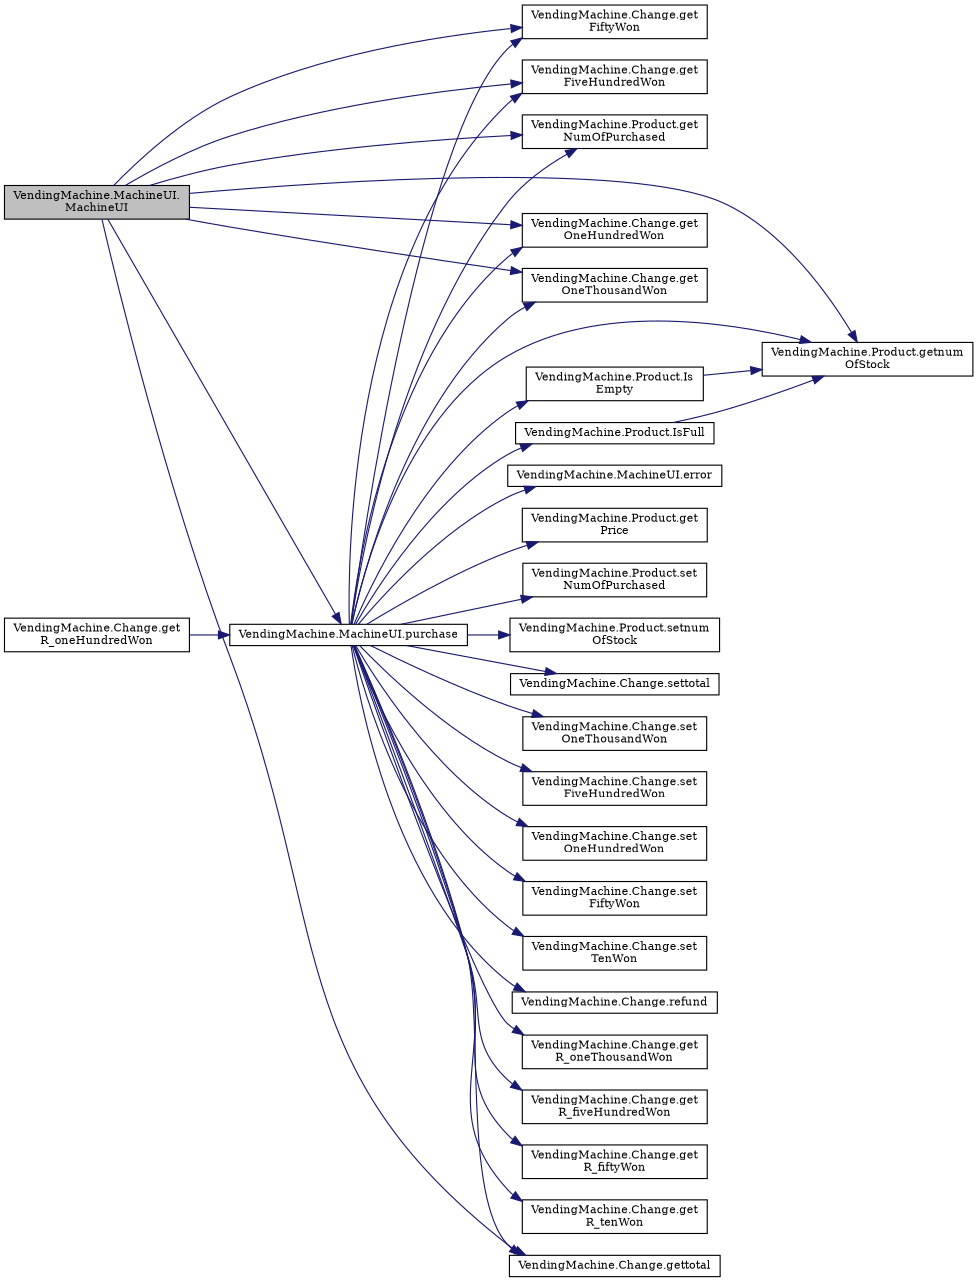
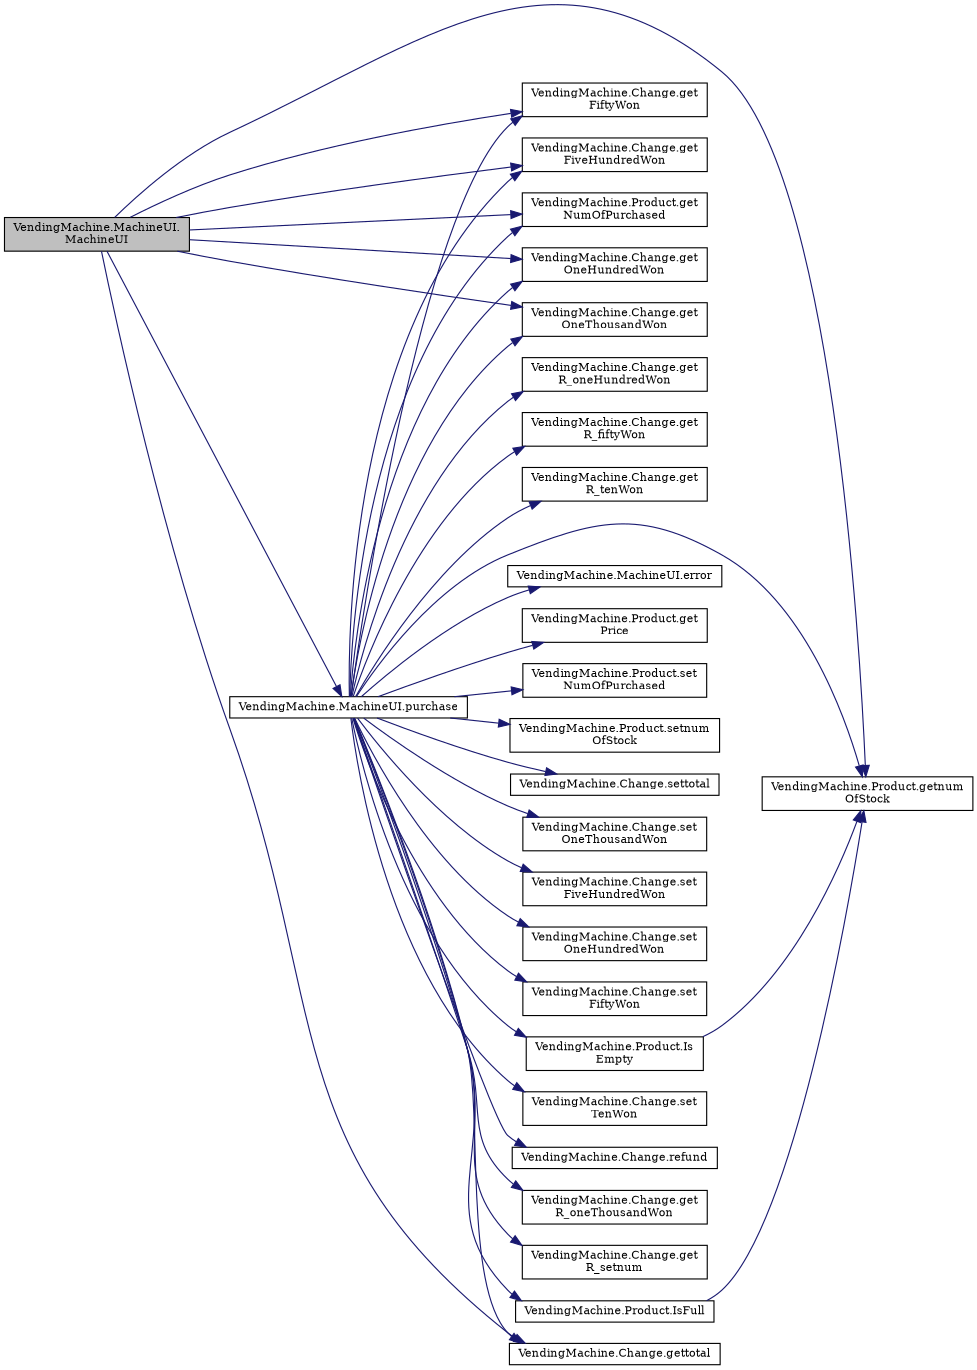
edge "VendingMachine.Change.get R_oneHundredWon" -> "VendingMachine.MachineUI.purchase": reversed
node "VendingMachine.Change.get R_fiveHundredWon": label "VendingMachine.Change.get R_fiveHundredWon" -> "VendingMachine.Change.get R_setnum"
